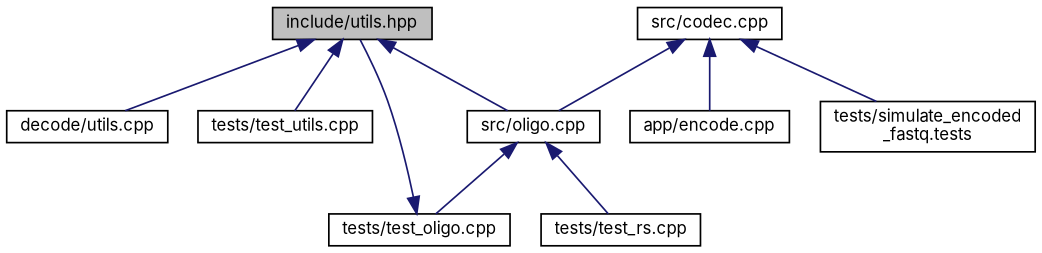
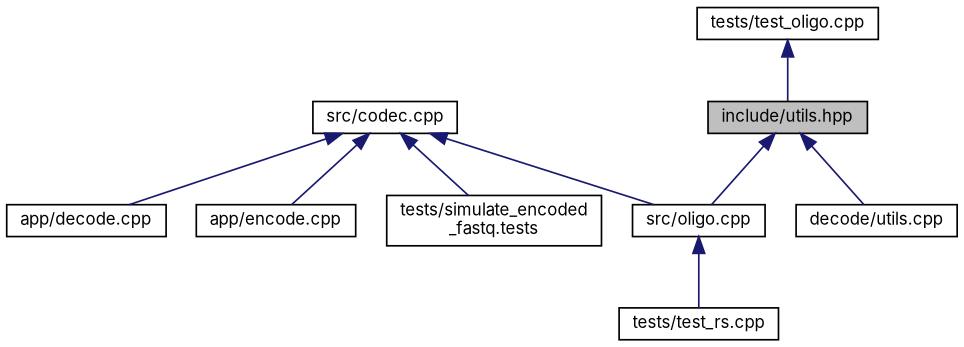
node "tests/test_utils.cpp": removed
edge "tests/test_oligo.cpp" -> "src/oligo.cpp": removed
node "app/decode.cpp": added
